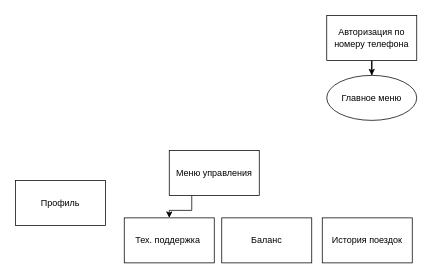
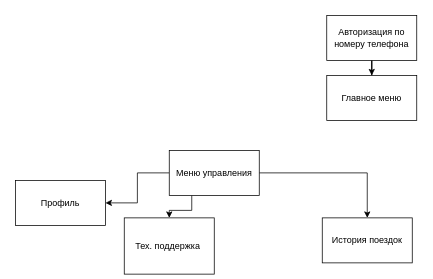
node "Главное меню": shape ellipse -> rectangle
edge "Меню управления" -> "Профиль": added
edge "Меню управления" -> "История поездок": added
node "Тех. поддержка": size 90x45 -> 90x56
node "Баланс": removed
